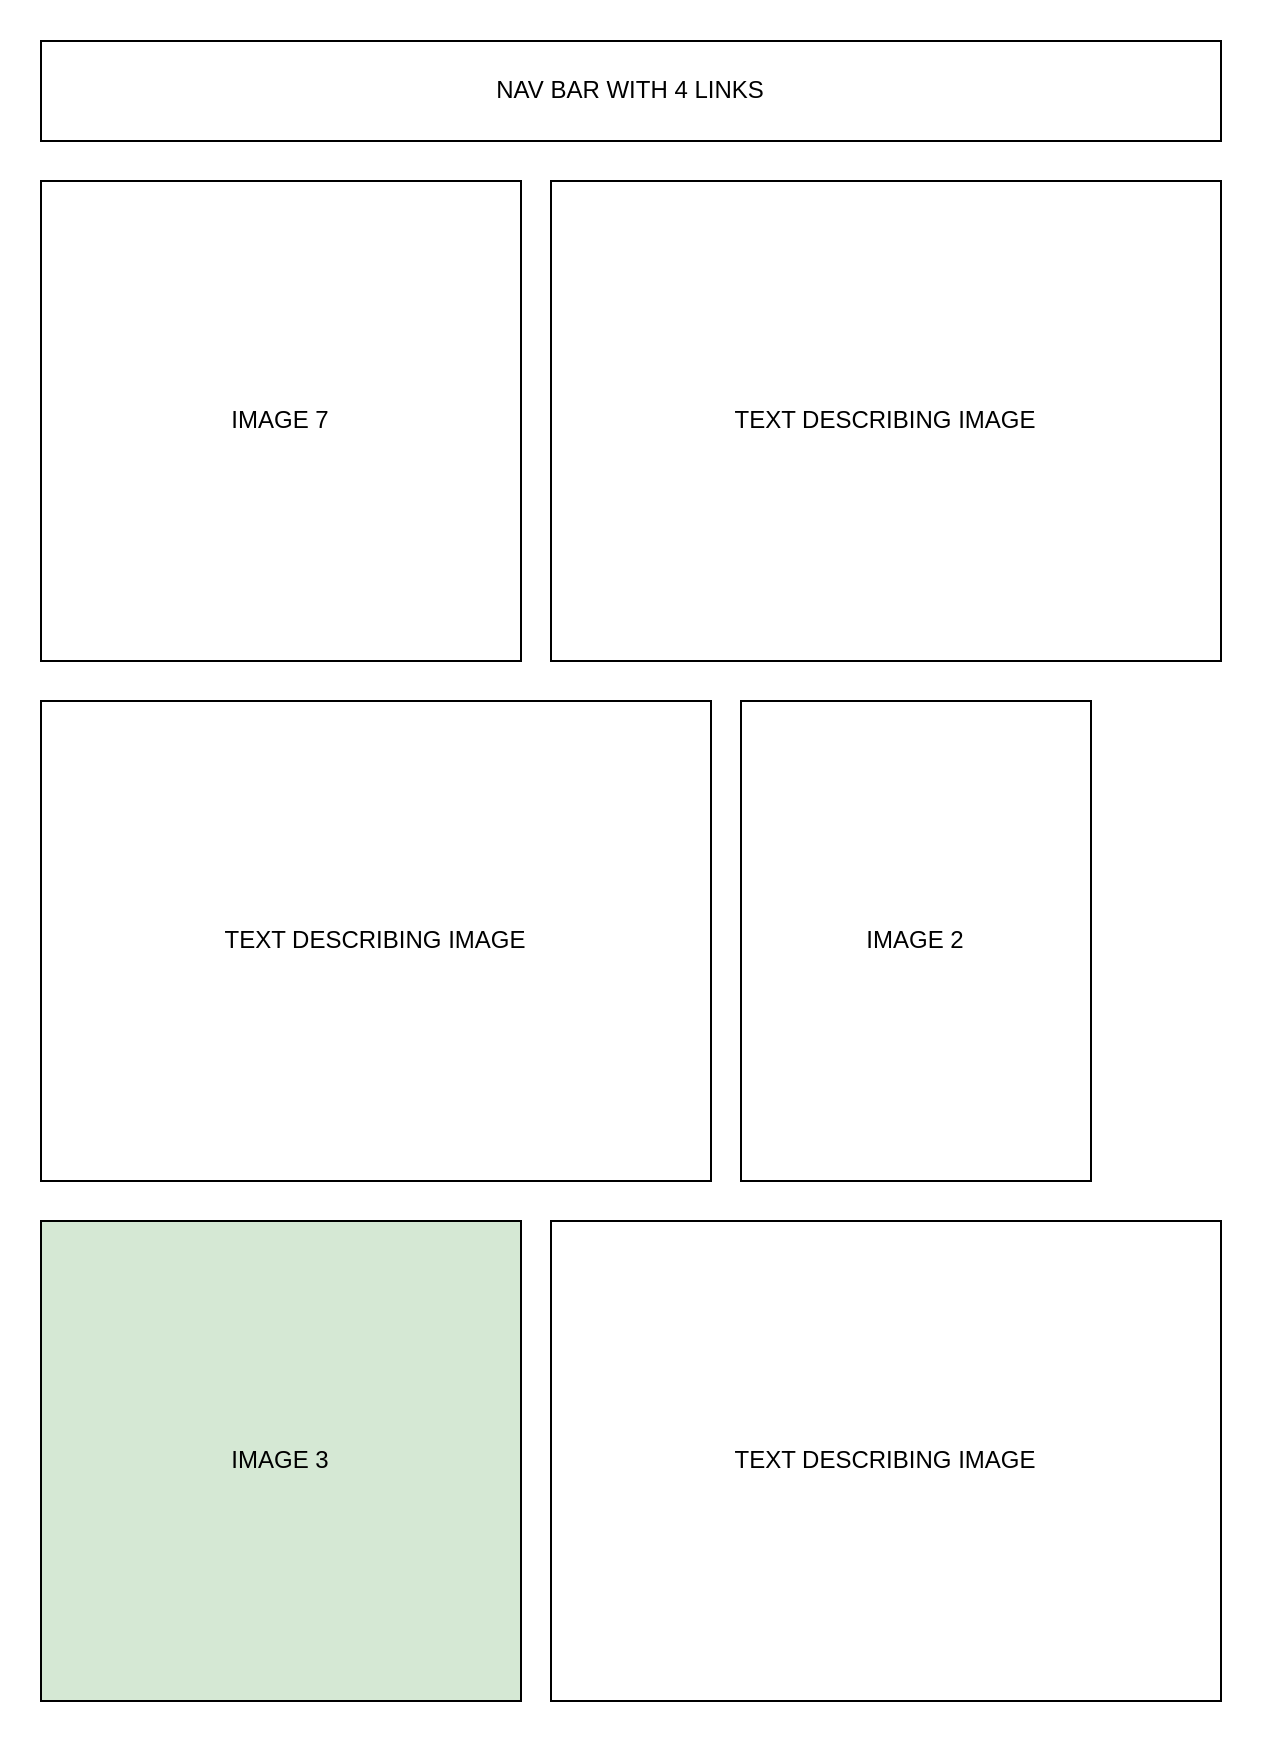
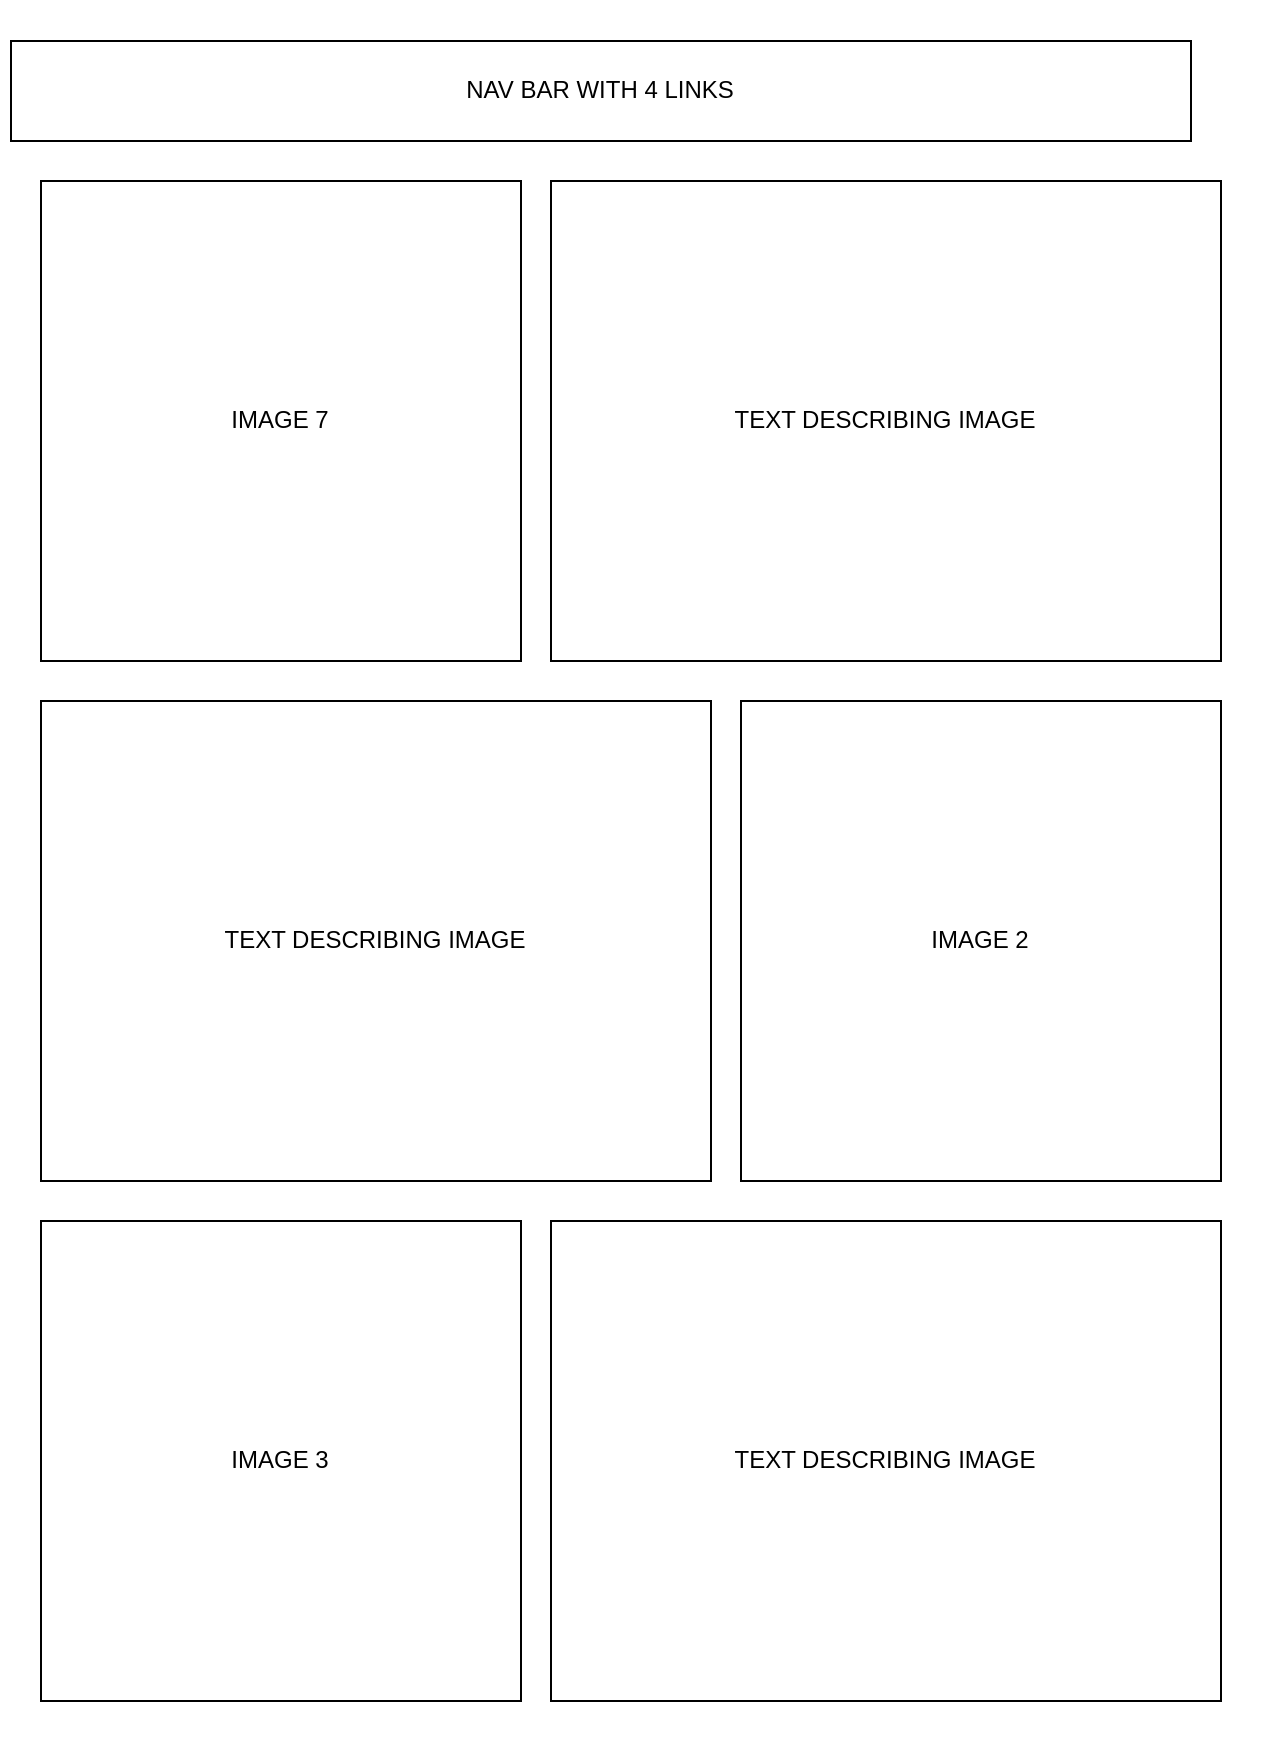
node "NAV BAR WITH 4 LINKS": moved (631, 91) -> (601, 91)
node "IMAGE 2": size 350x480 -> 480x480
node "IMAGE 3": fillcolor #d5e8d4 -> #ffffff
